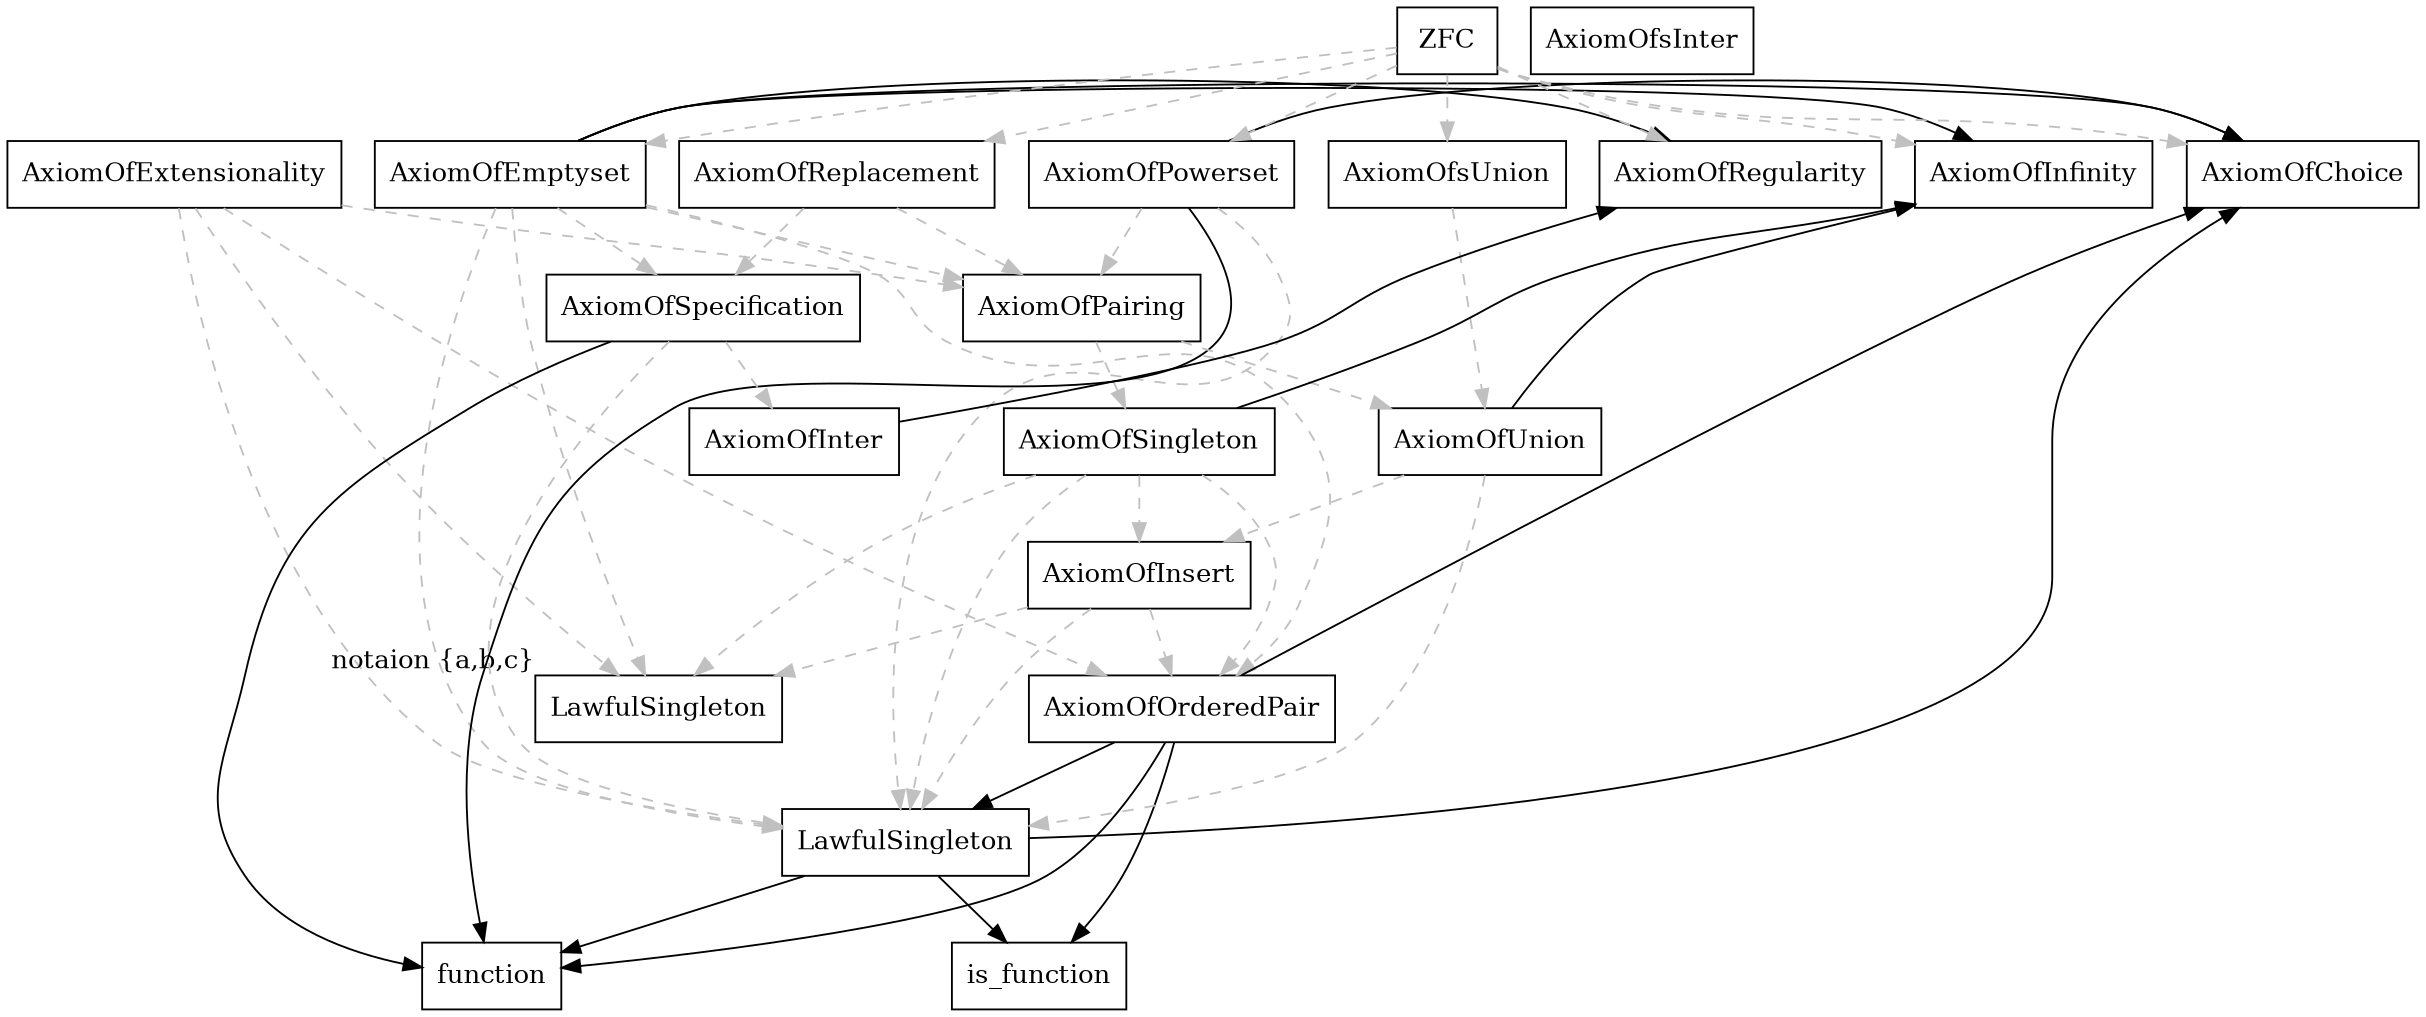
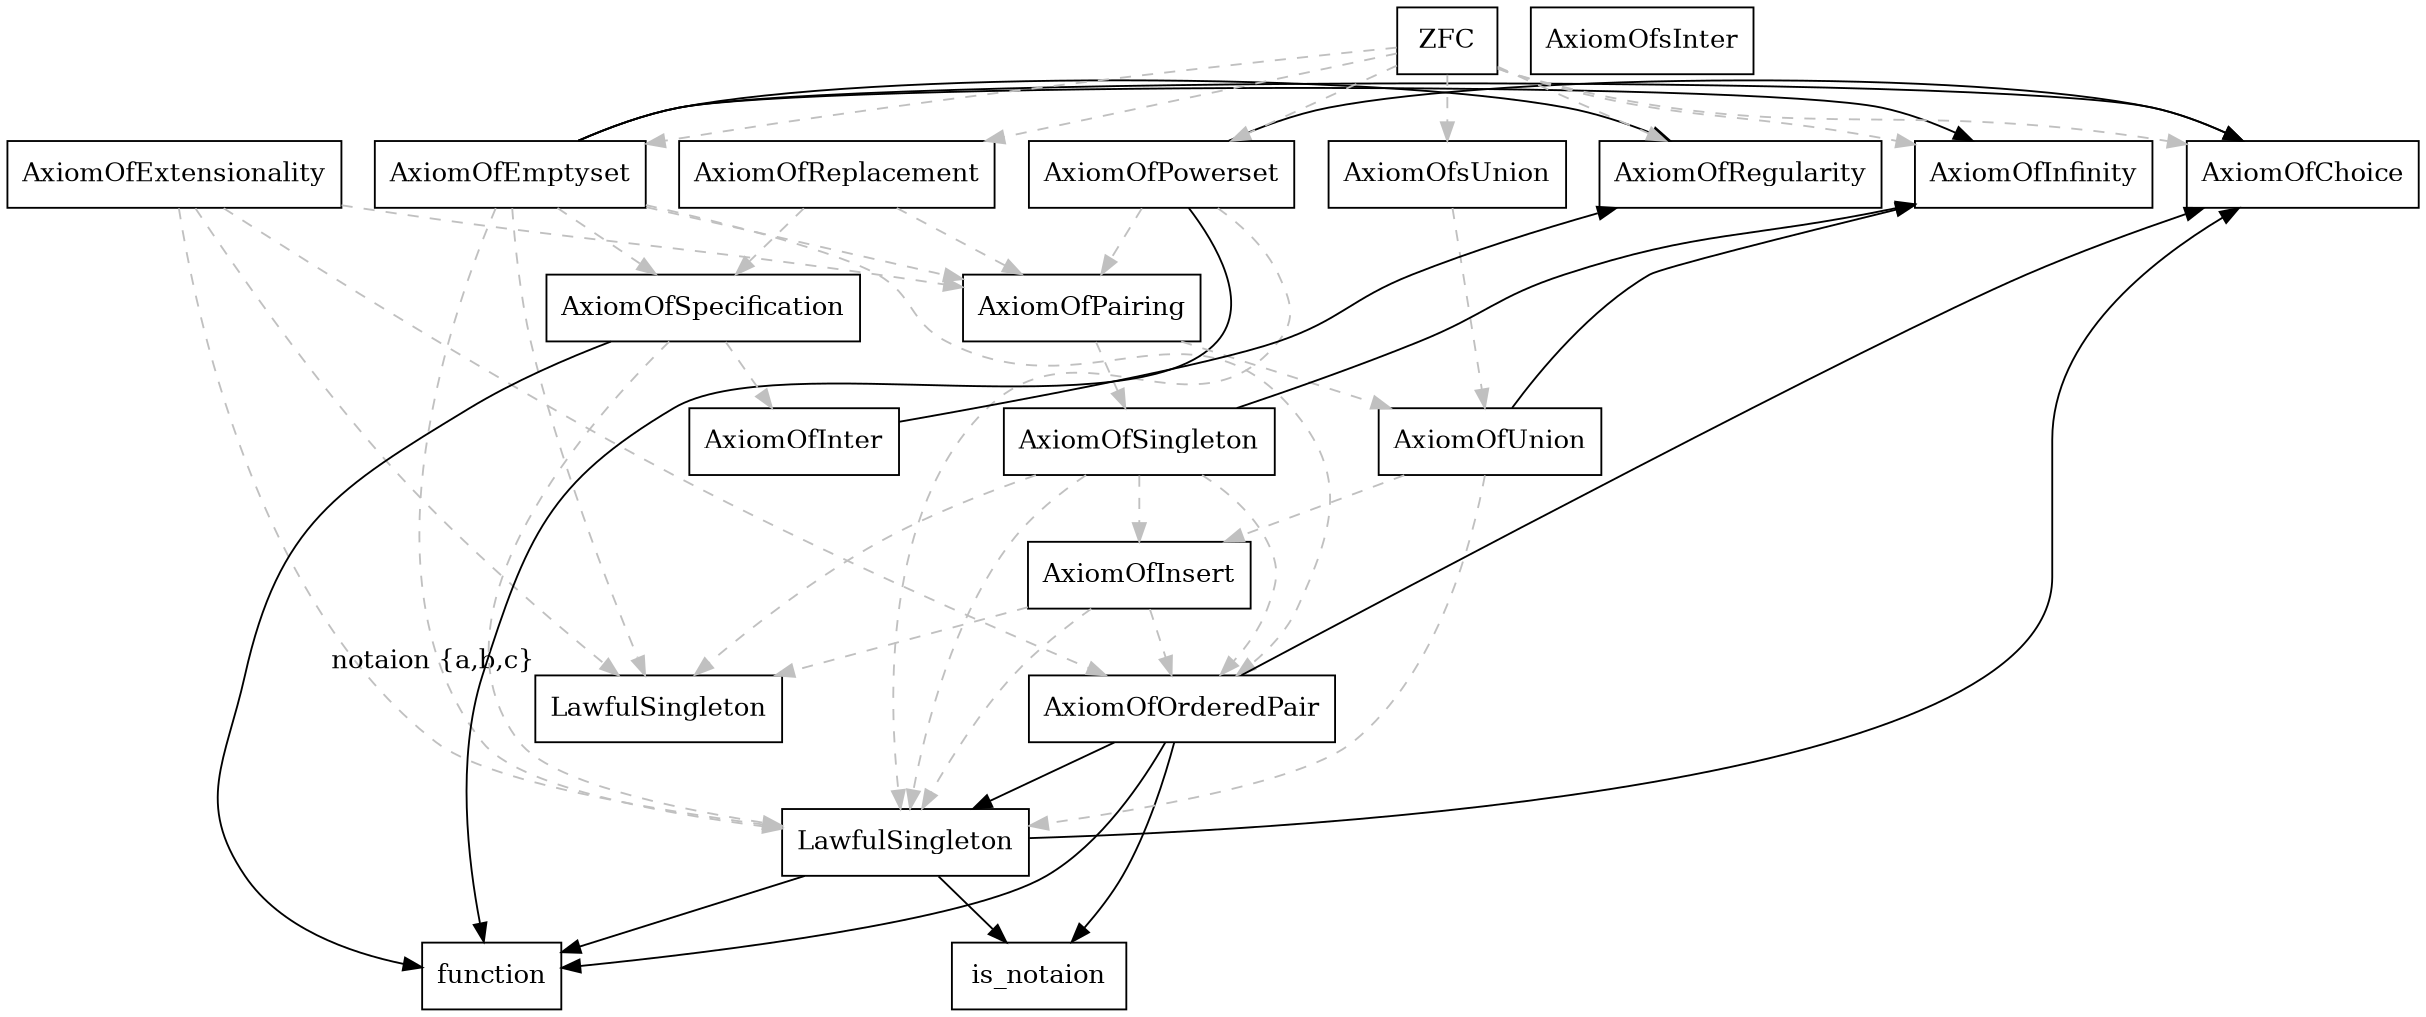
node "is_function": label "is_function" -> "is_notaion"
